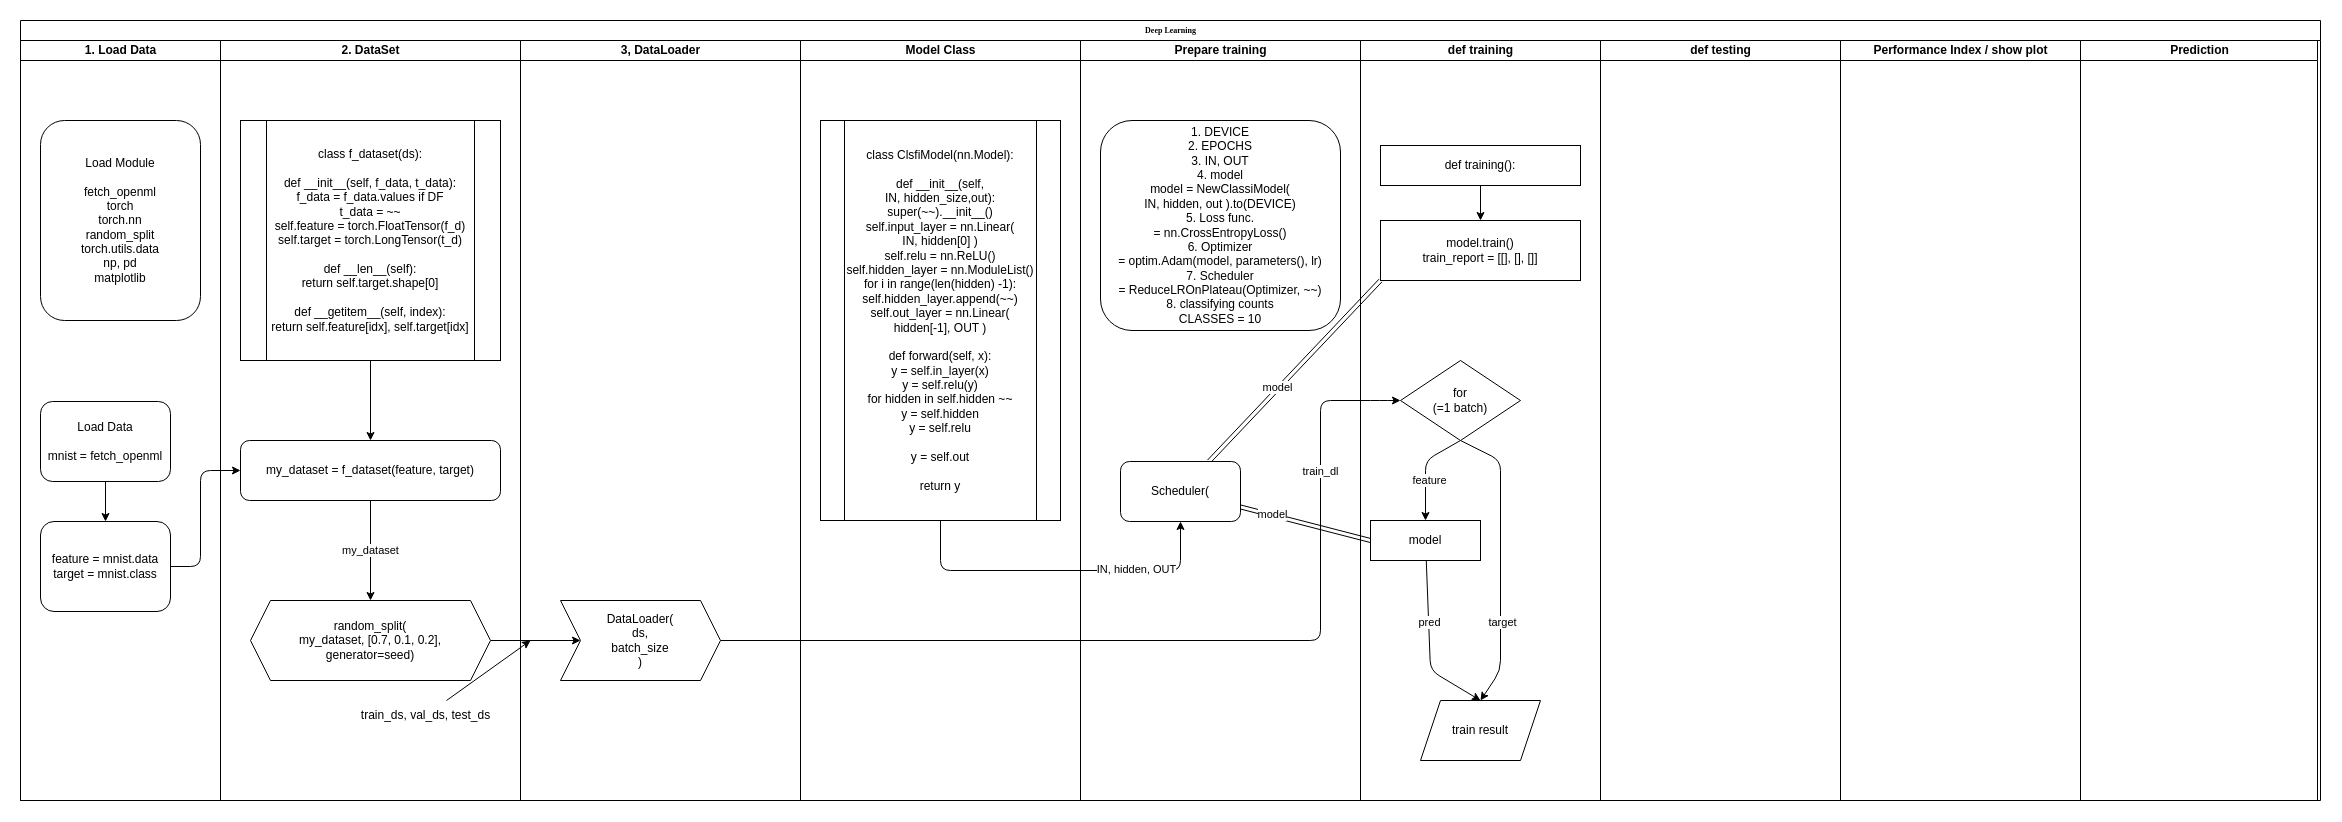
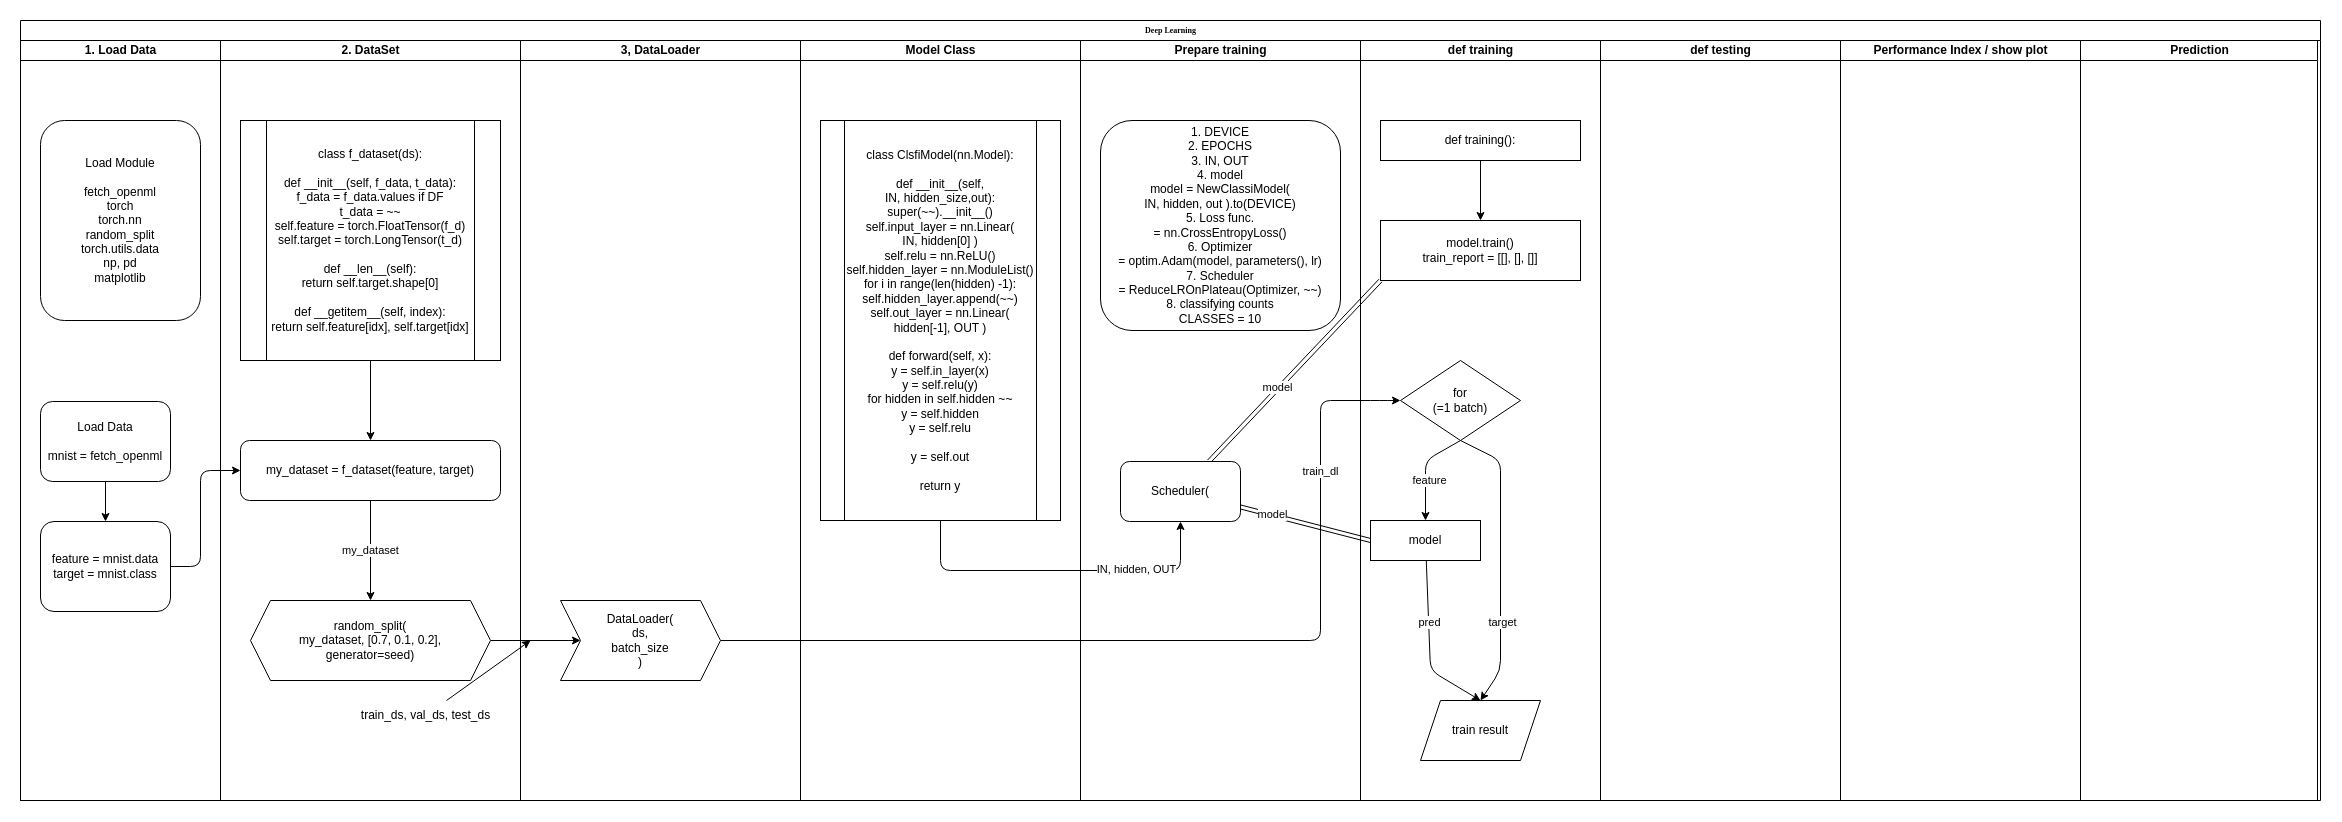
node "def training():": moved (1481, 166) -> (1481, 141)
